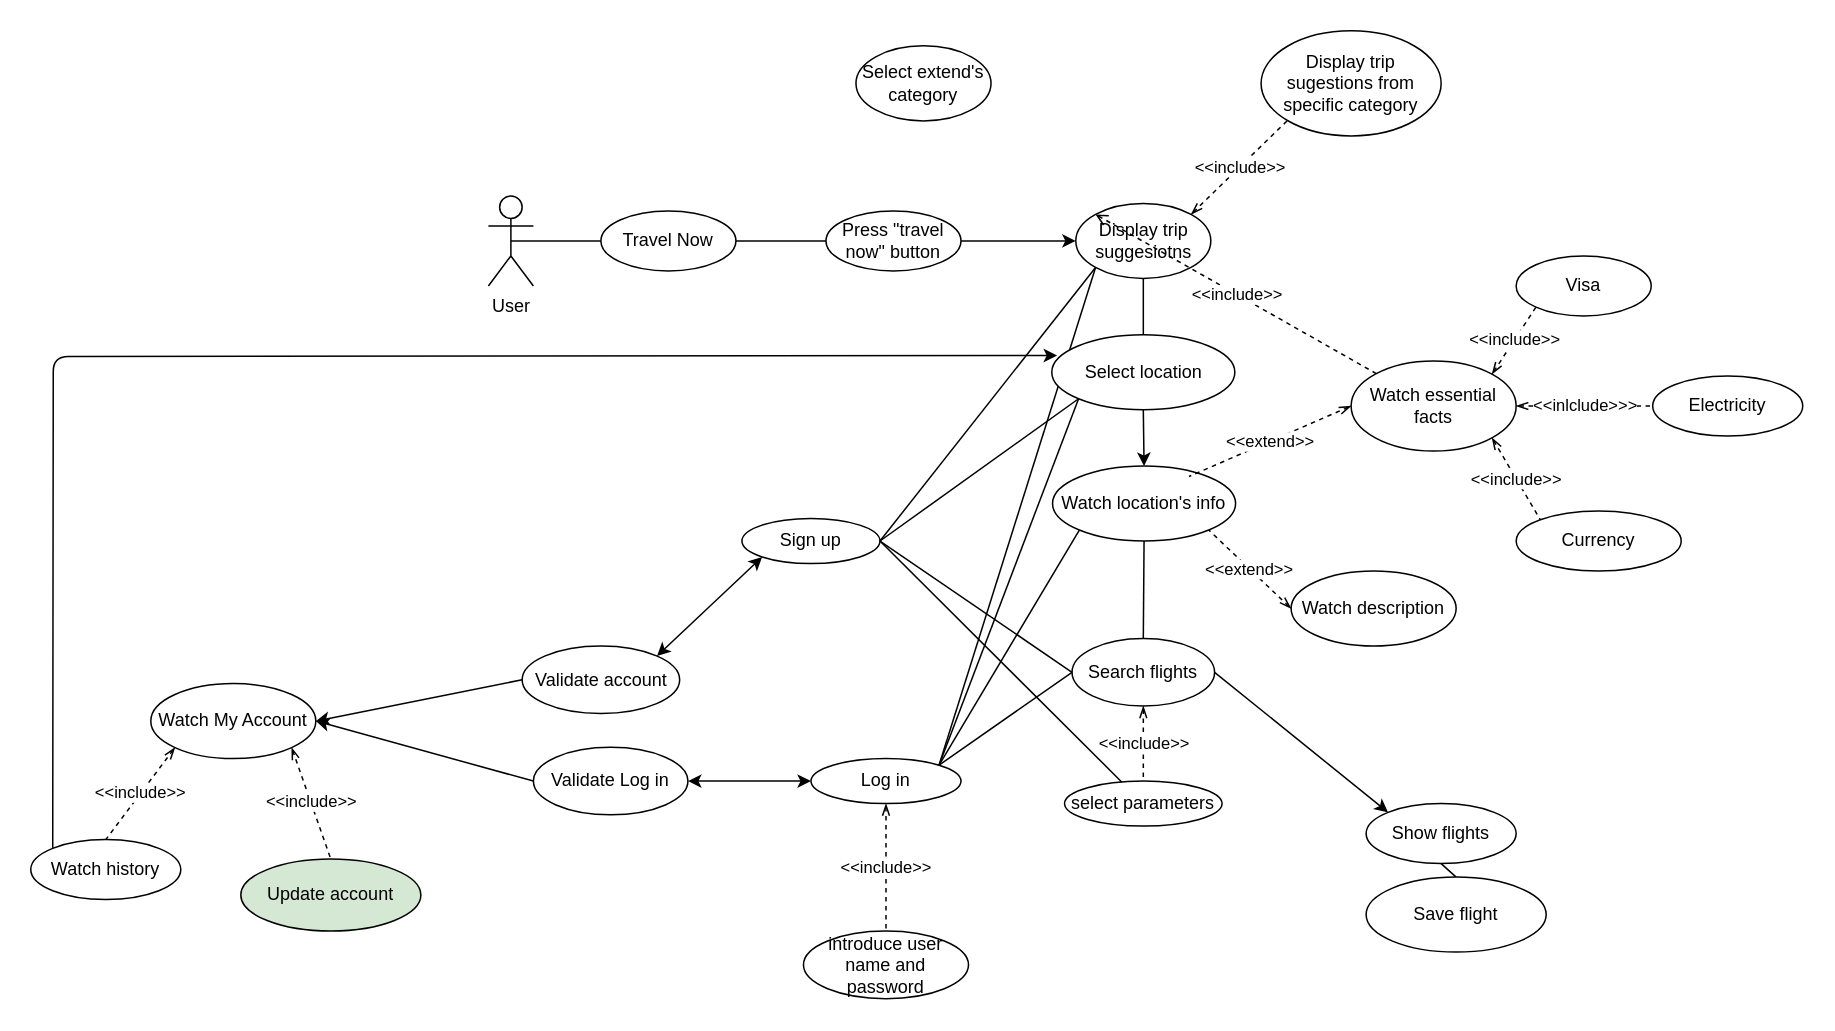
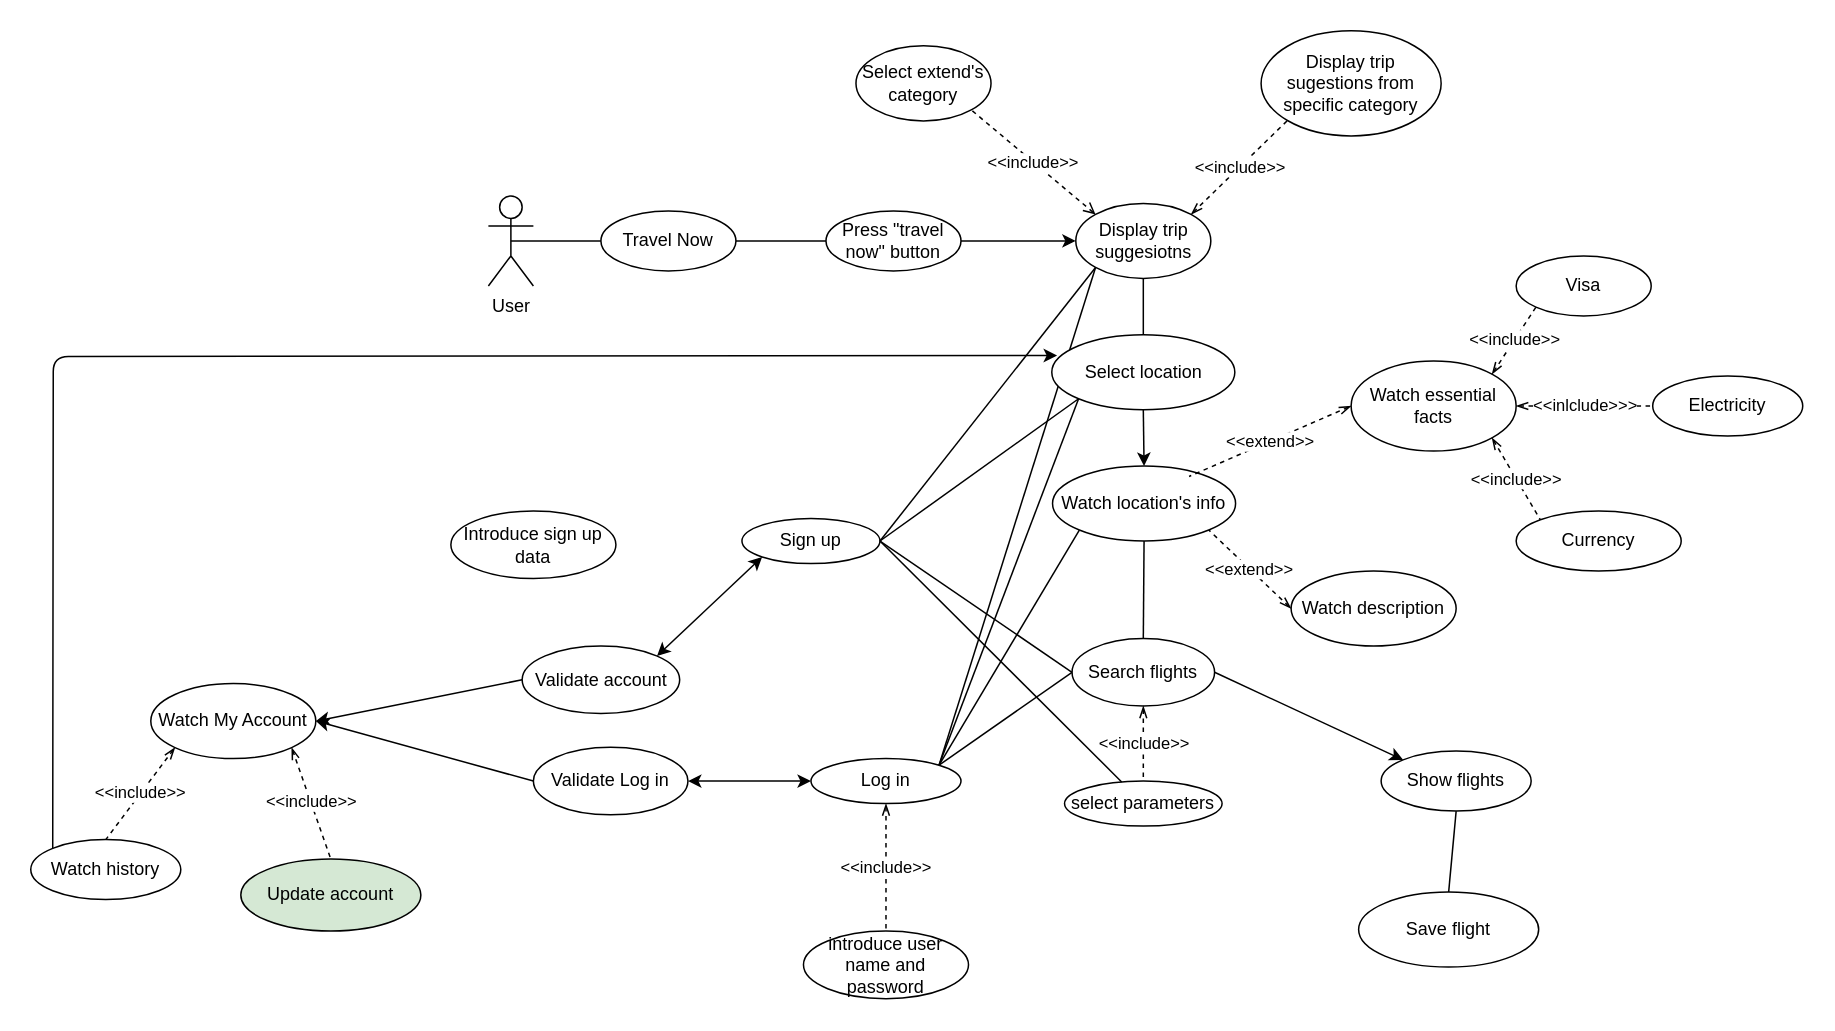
edge "Watch essential facts" -> "Display trip suggesiotns": now "Select extend's category" -> "Display trip suggesiotns"
node "Introduce sign up data": added
node "Show flights": moved (1441, 833) -> (1456, 781)
node "Save flight": moved (1456, 914) -> (1448, 929)
